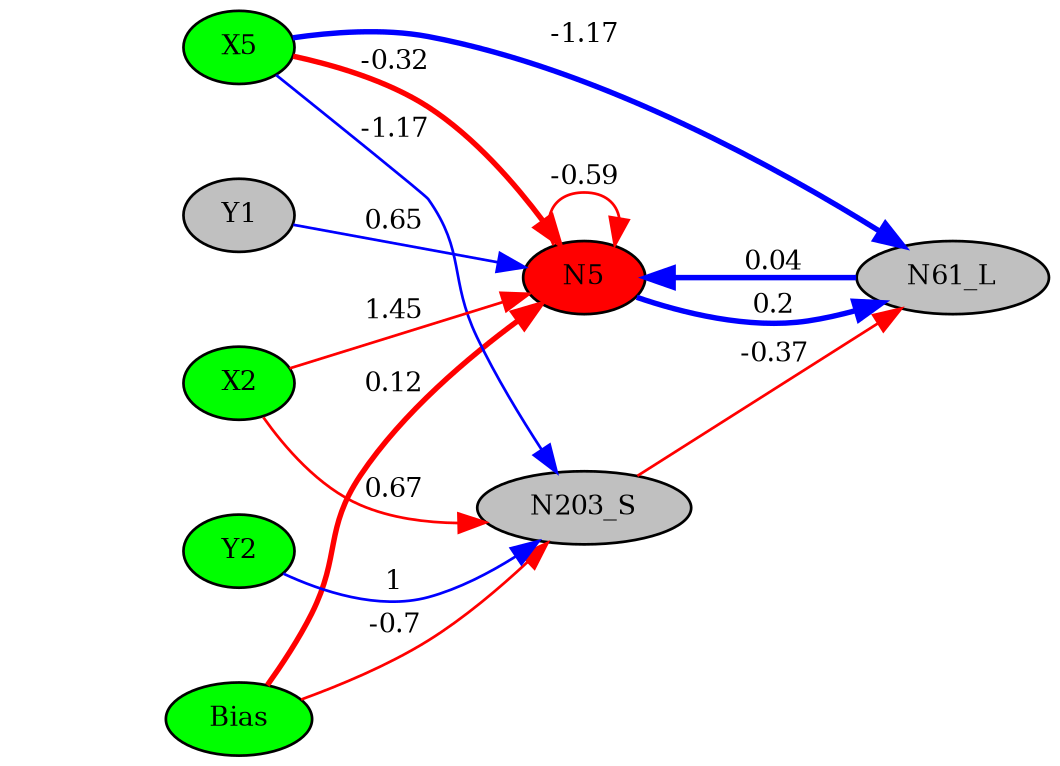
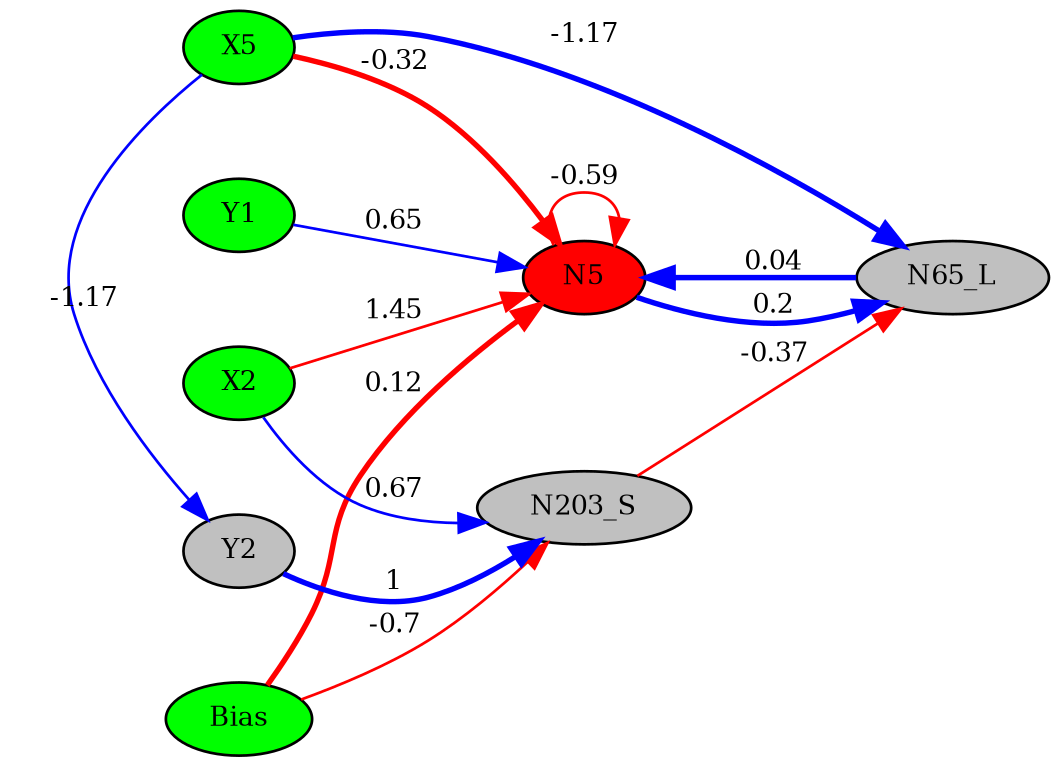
node "Y1": fillcolor gray -> green
edge "X5" -> "N203_S": now "X5" -> "Y2"
node "N61_L": label "N61_L" -> "N65_L"
edge "X2" -> "N203_S": color red -> blue
node "Y2": fillcolor green -> gray
edge "Y2" -> "N203_S": style solid -> bold
